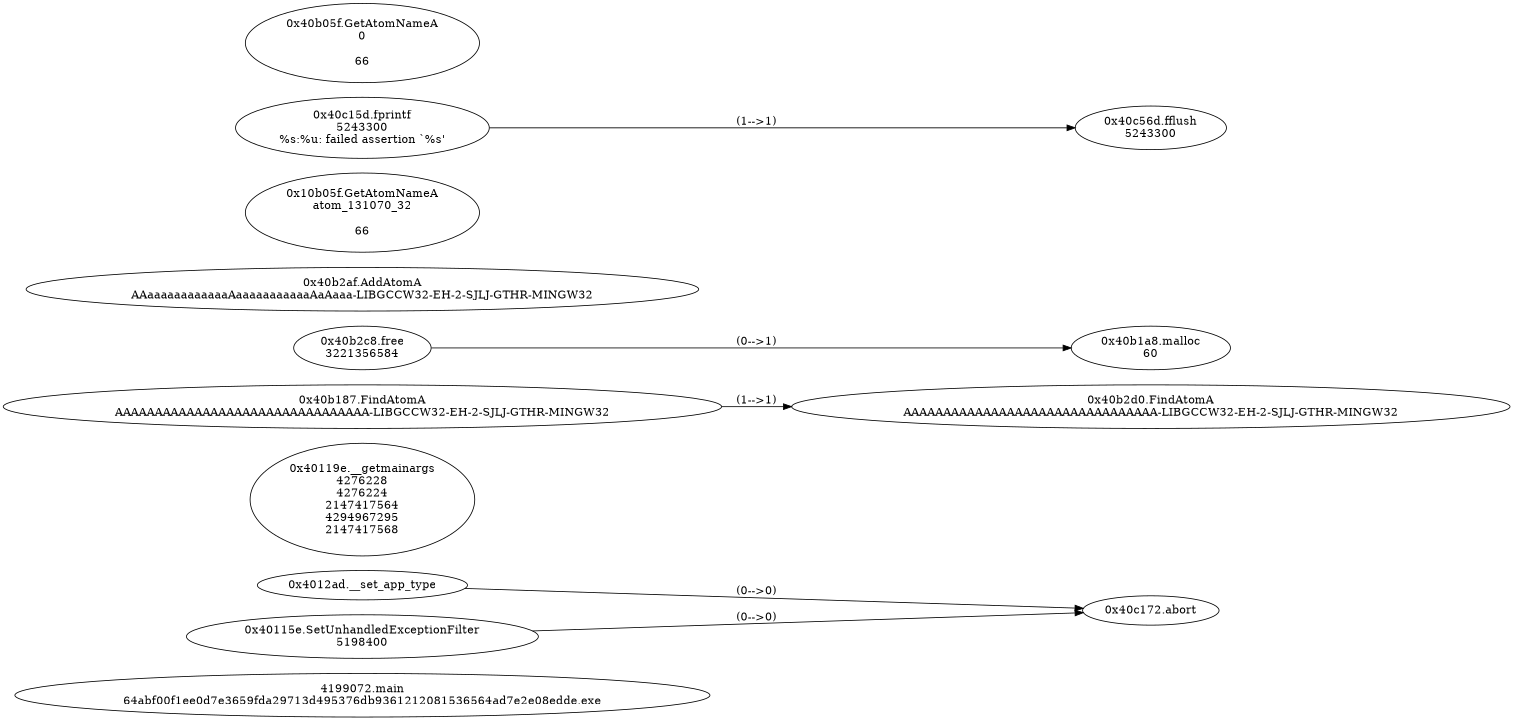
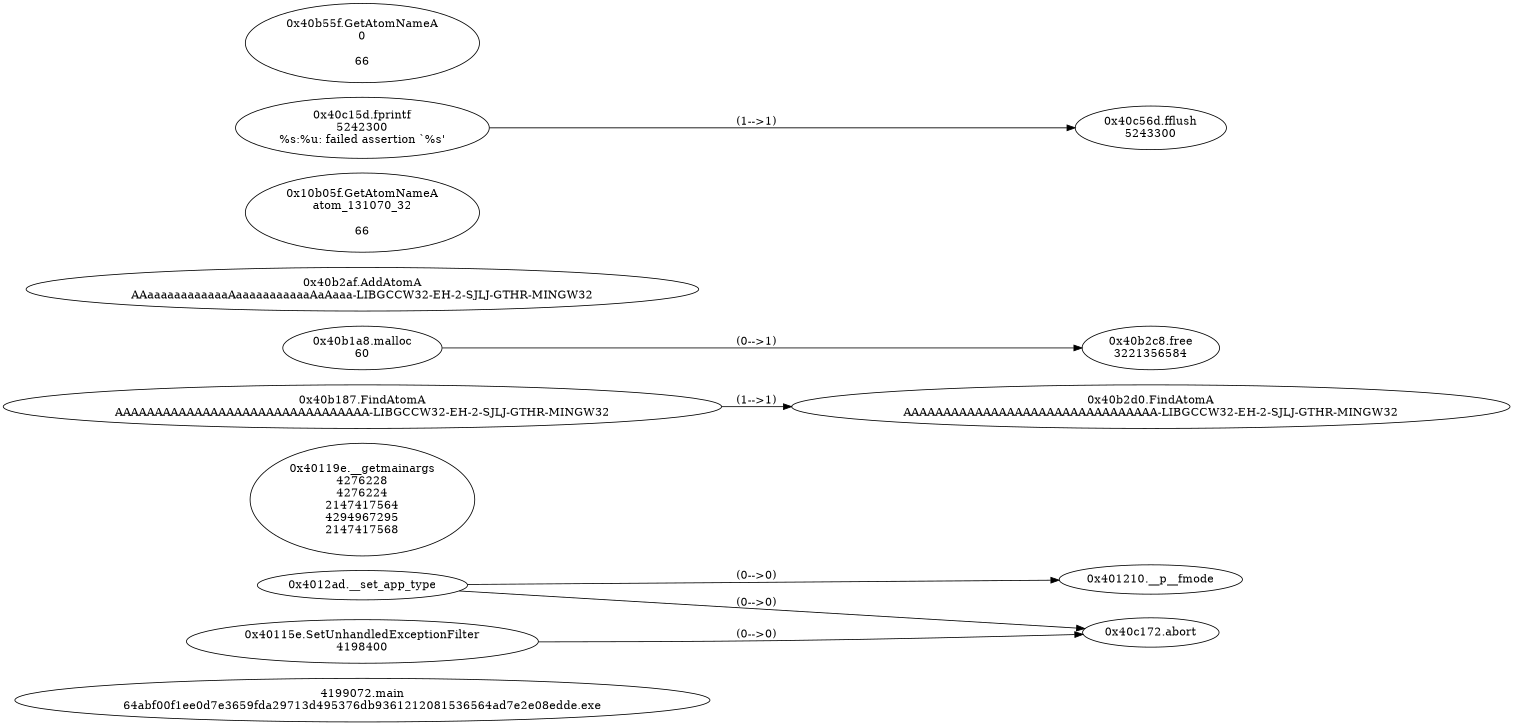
node "0x40b05f.GetAtomNameA 0 66": label "0x40b05f.GetAtomNameA 0 66" -> "0x40b55f.GetAtomNameA 0 66"
node "0x40c15d.fprintf 5243300 %s:%u: failed assertion `%s'": label "0x40c15d.fprintf 5243300 %s:%u: failed assertion `%s'" -> "0x40c15d.fprintf 5242300 %s:%u: failed assertion `%s'"
edge "0x40b2c8.free 3221356584" -> "0x40b1a8.malloc 60": reversed
node "0x401210.__p__fmode": added
node "0x40115e.SetUnhandledExceptionFilter 5198400": label "0x40115e.SetUnhandledExceptionFilter 5198400" -> "0x40115e.SetUnhandledExceptionFilter 4198400"
